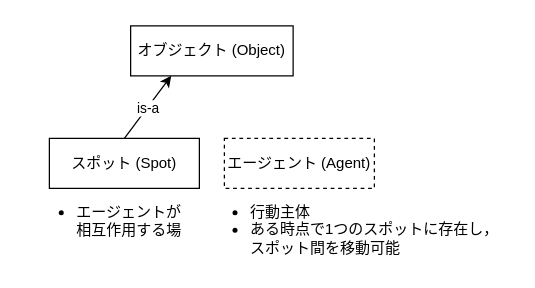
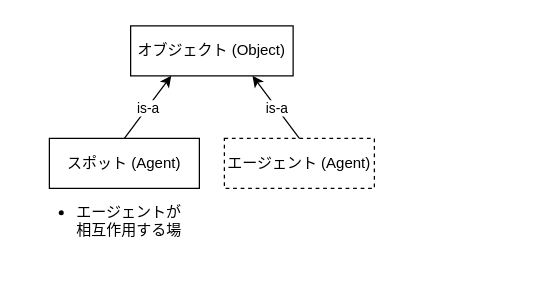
edge "エージェント (Agent)" -> "オブジェクト (Object)": added, label "is-a"
node "スポット (Spot)": label "スポット (Spot)" -> "スポット (Agent)"
node "行動主体 ある時点で1つのスポットに存在し，スポット間を移動可能": removed
